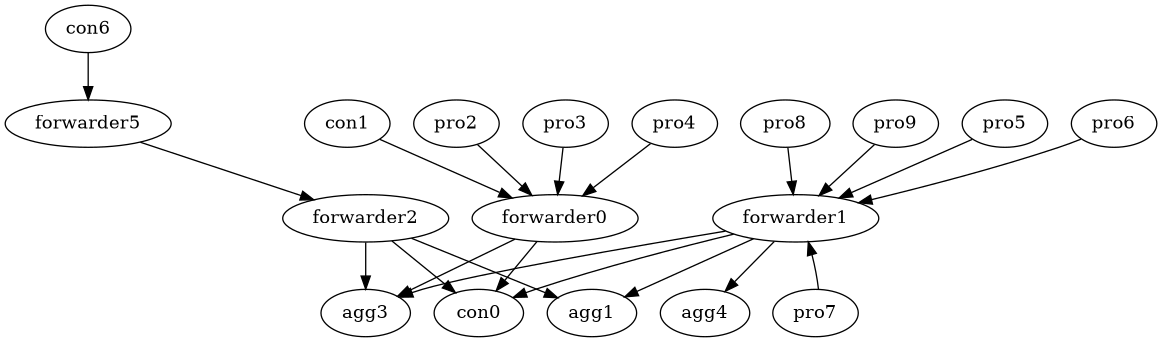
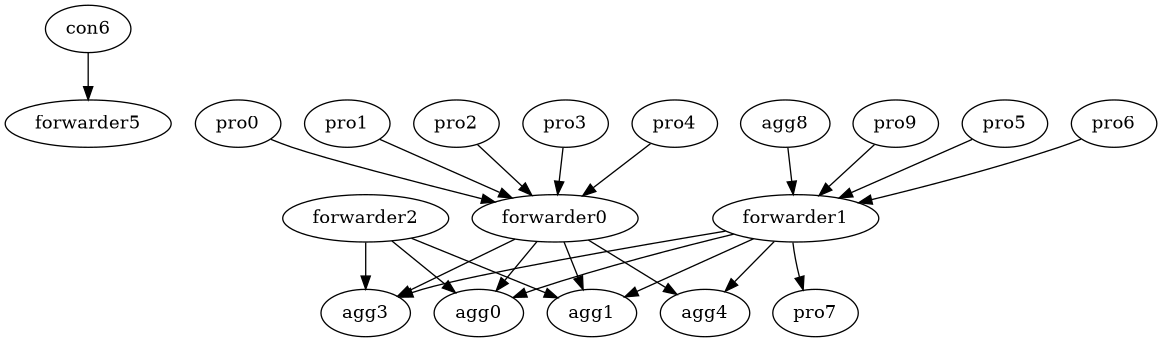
node "pro0": added
node "con1": label "con1" -> "pro1"
node "pro8": label "pro8" -> "agg8"
edge "forwarder5" -> "forwarder2": removed
edge "forwarder0" -> "agg1": added
edge "forwarder0" -> "agg4": added
edge "pro7" -> "forwarder1": reversed
node "con0": label "con0" -> "agg0"
